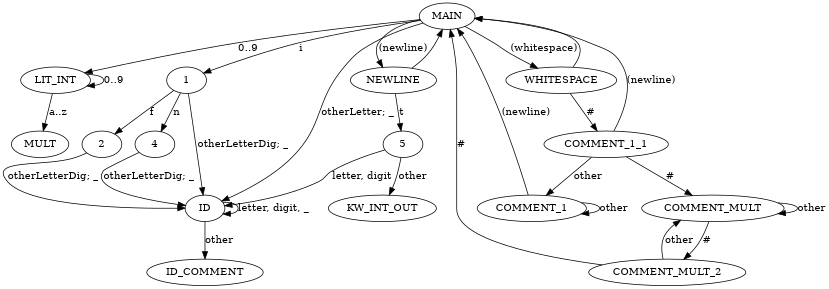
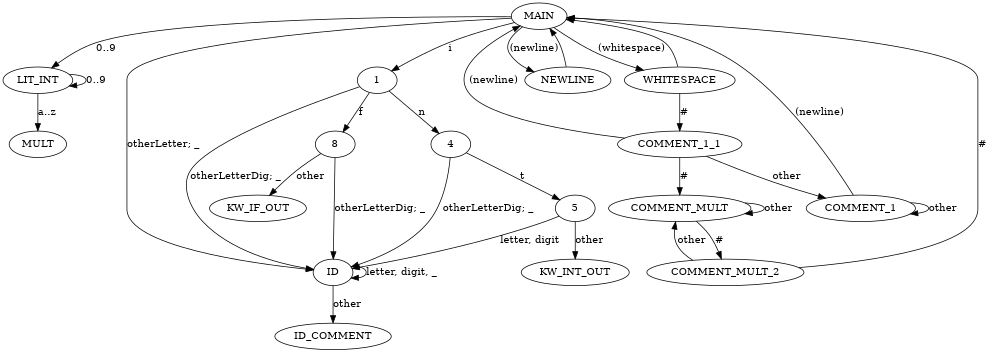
edge "NEWLINE" -> "5": now "4" -> "5"
node "2": label "2" -> "8"
node "KW_IF_OUT": added
